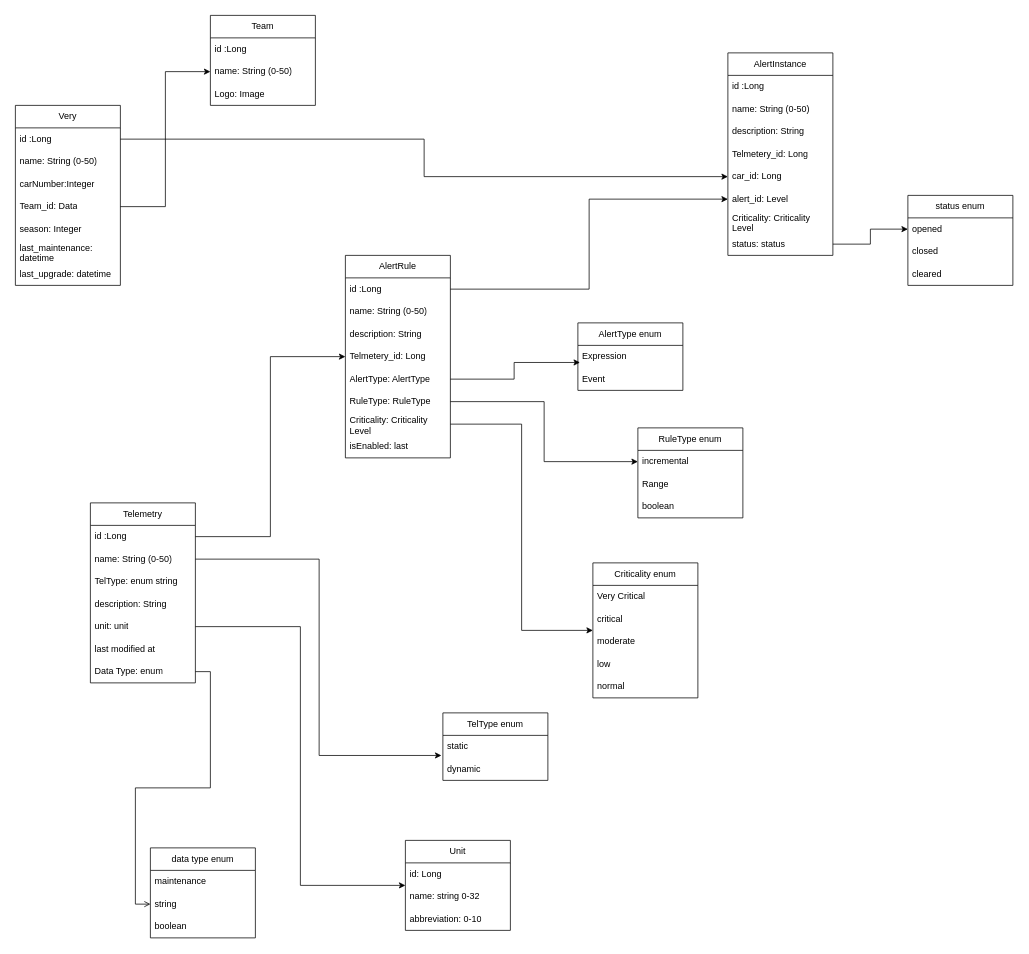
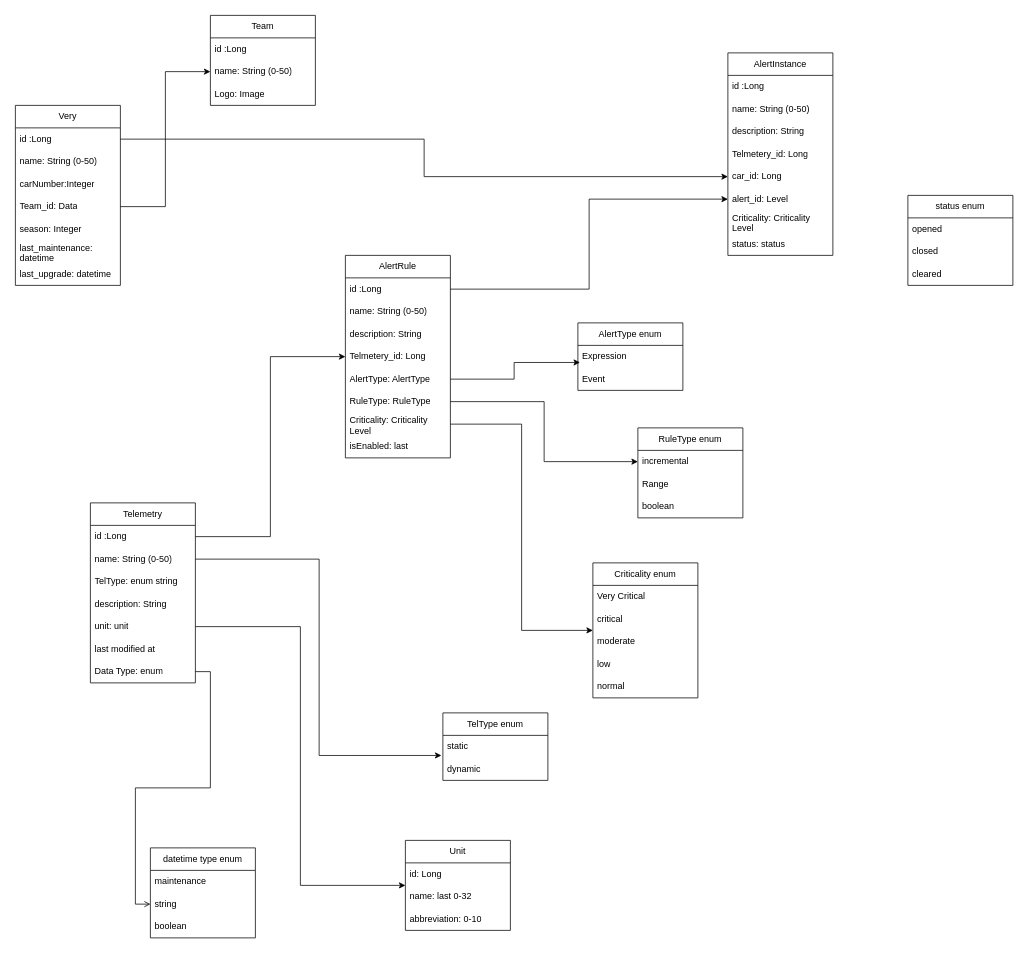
edge "status: status" -> "opened": removed
node "data type enum": label "data type enum" -> "datetime type enum"
node "name: string 0-32": label "name: string 0-32" -> "name: last 0-32"
